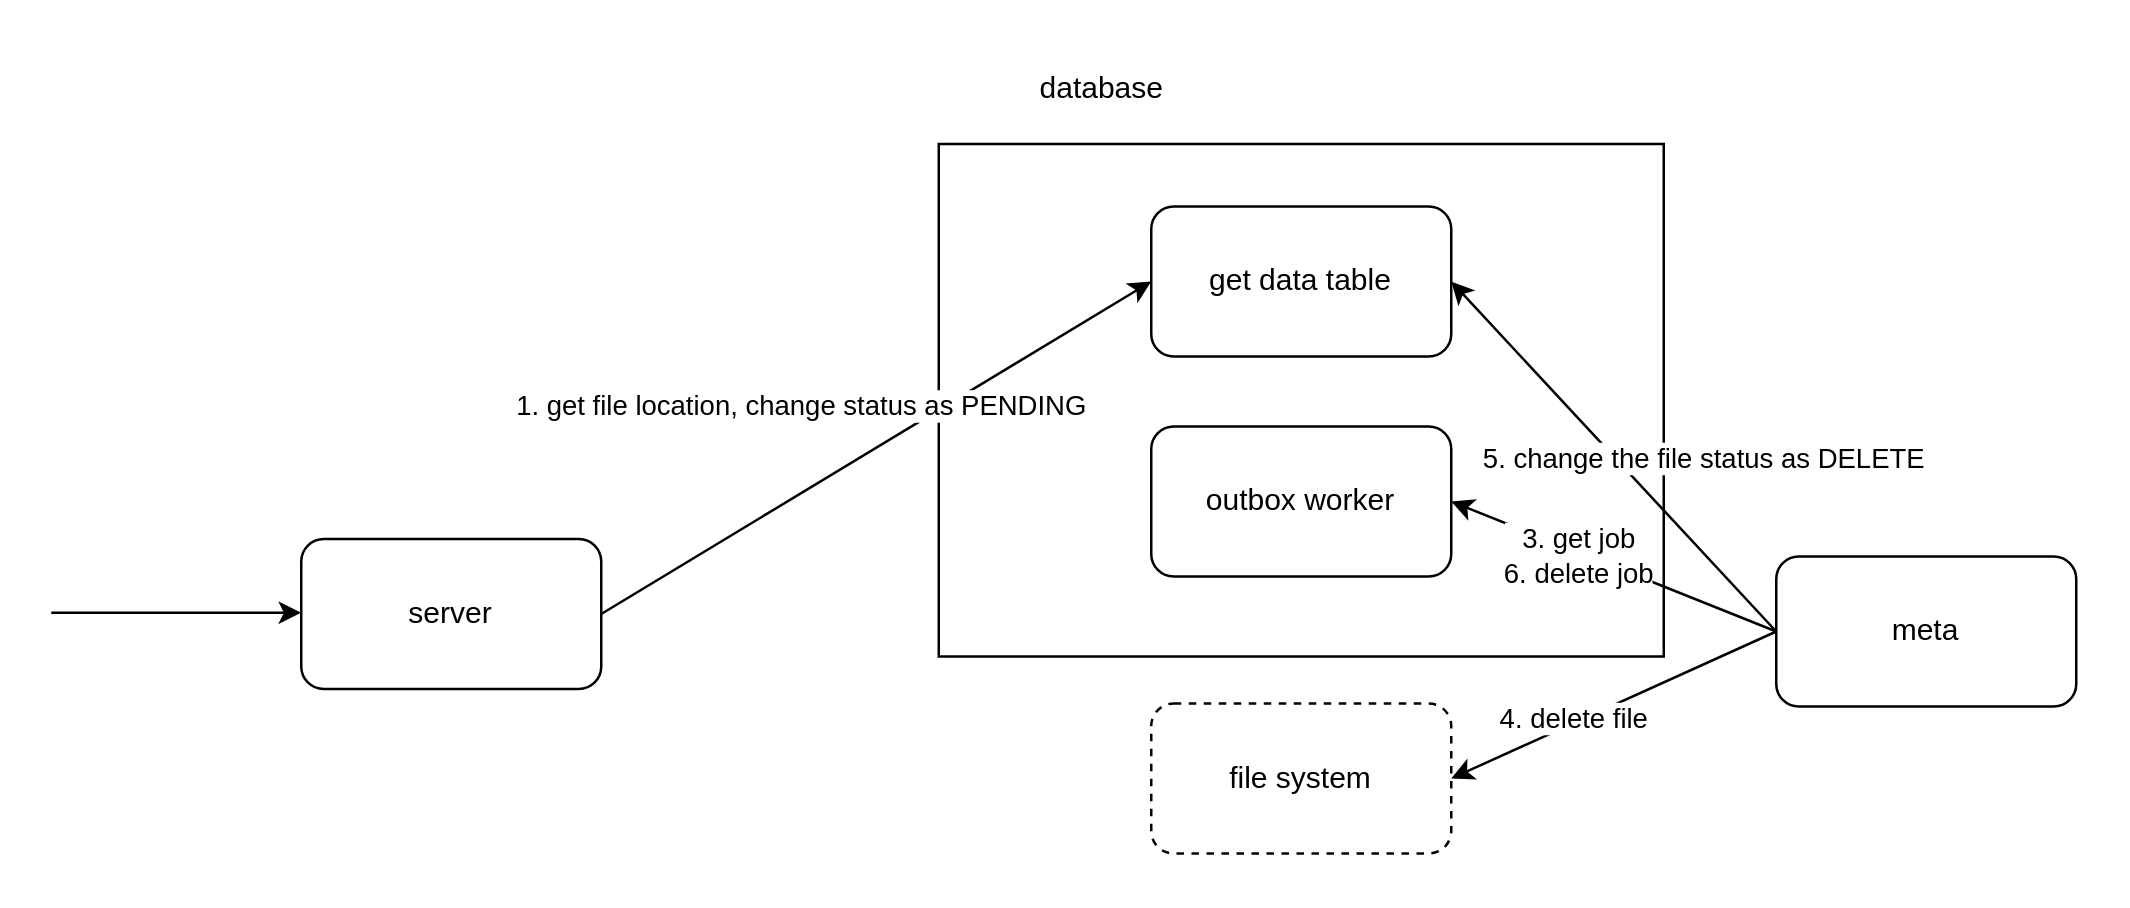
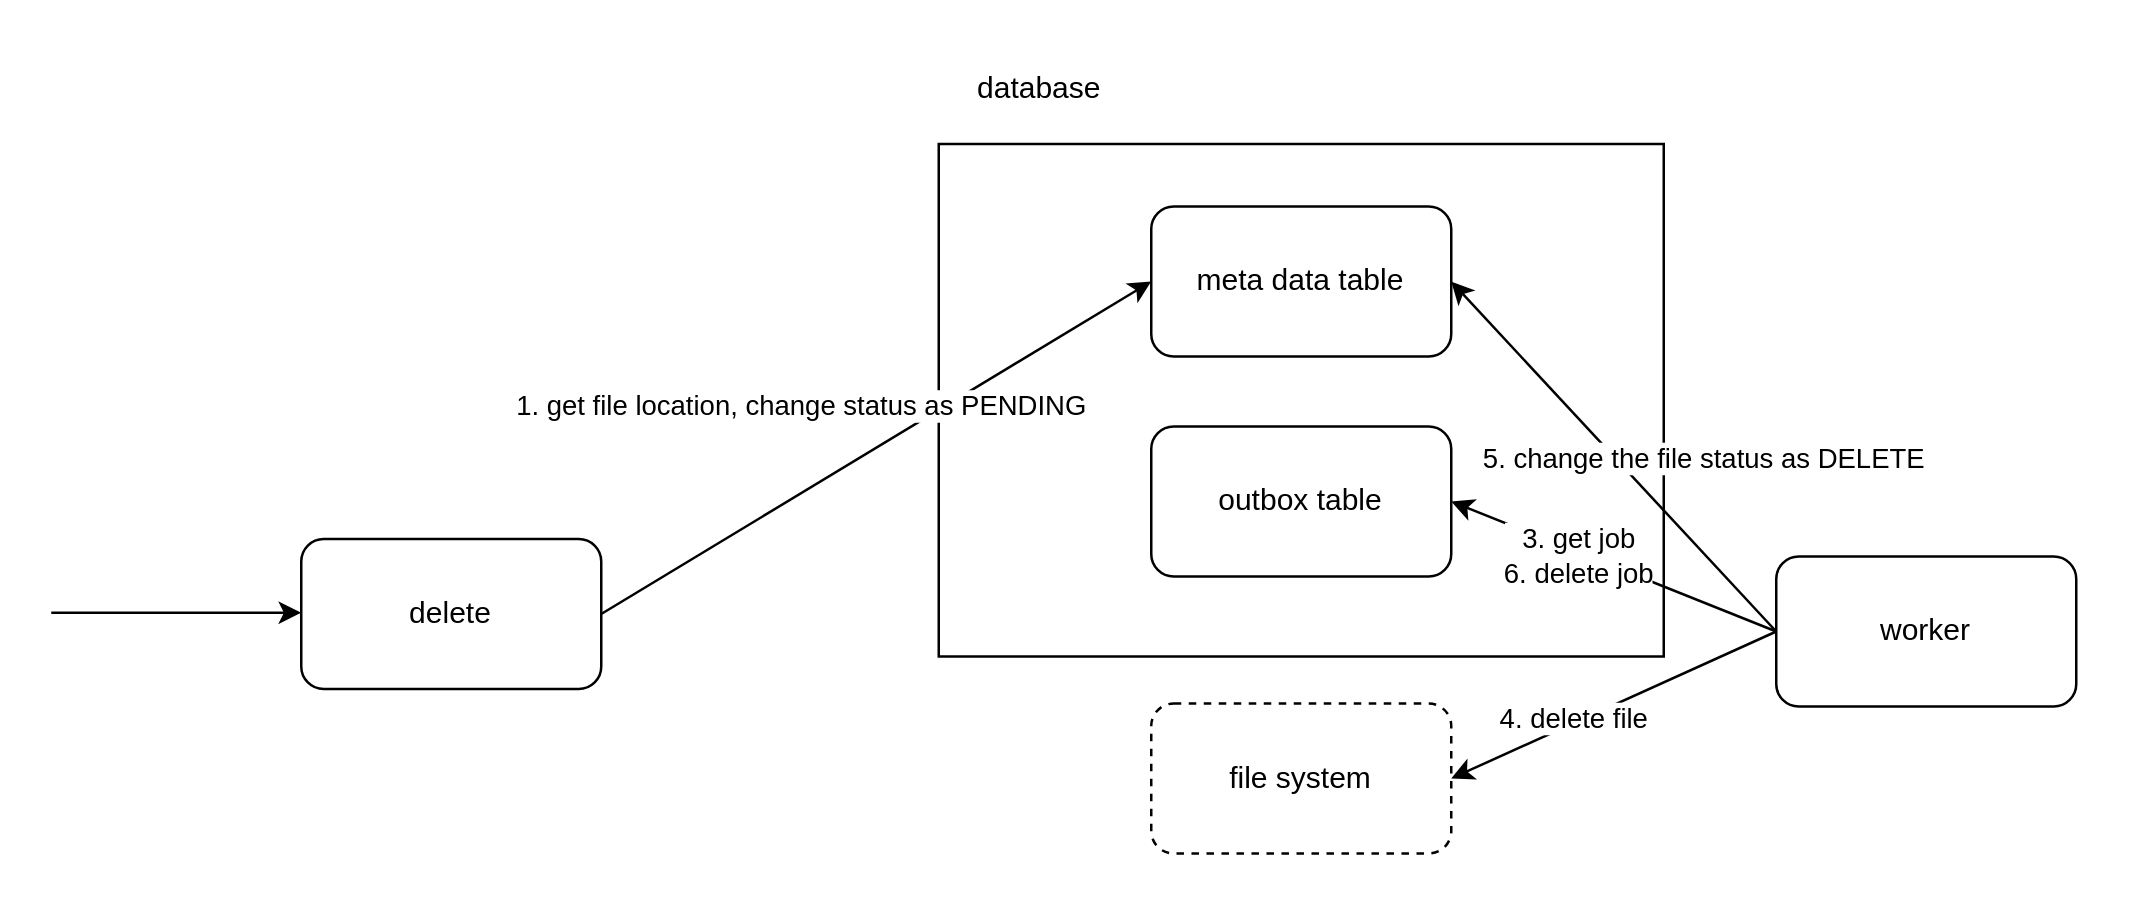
node "database": moved (1101, 89) -> (1039, 89)
node "get data table": label "get data table" -> "meta data table"
node "outbox worker": label "outbox worker" -> "outbox table"
node "server": label "server" -> "delete"
node "meta": label "meta" -> "worker"
